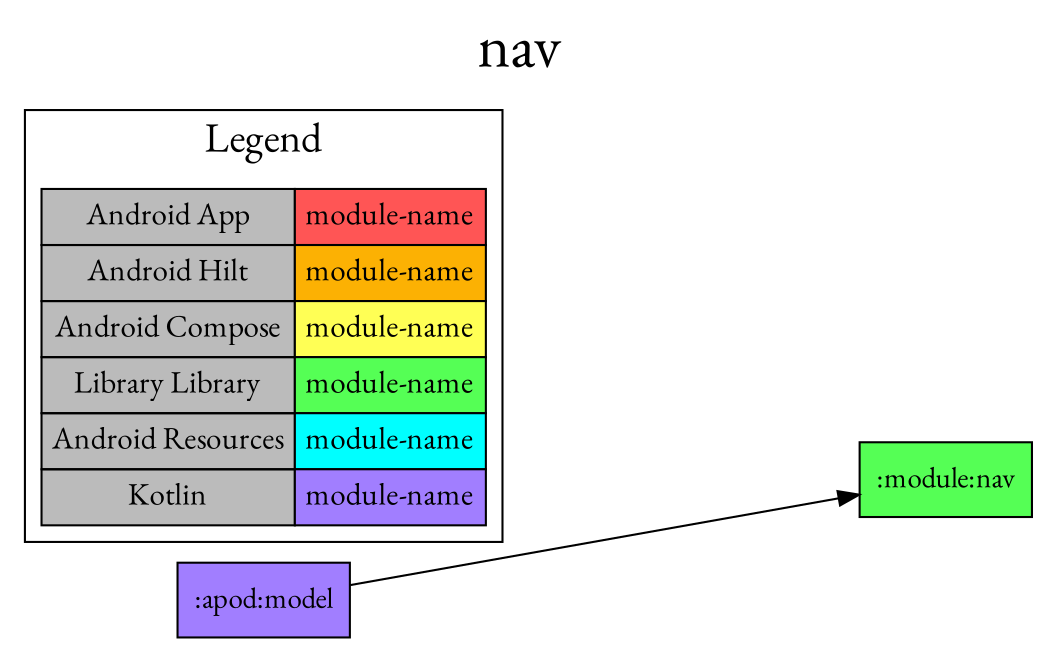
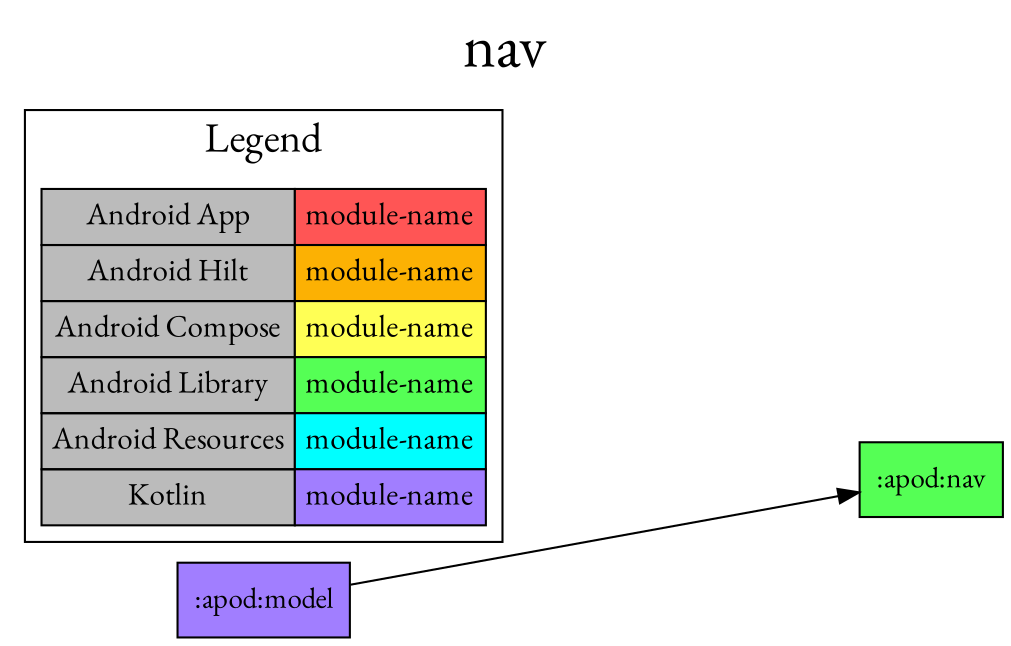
node "Android App": text "Library Library" -> "Android Library"
node ":module:nav": label ":module:nav" -> ":apod:nav"
